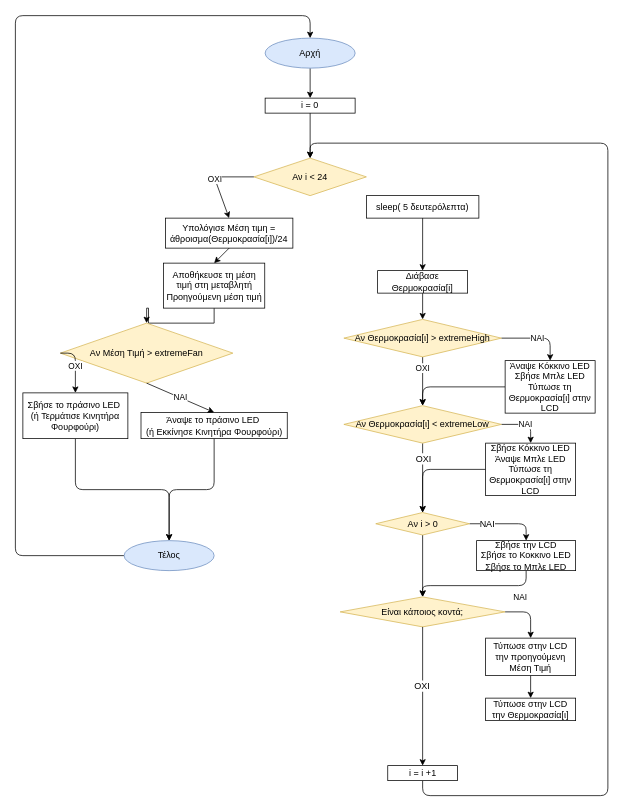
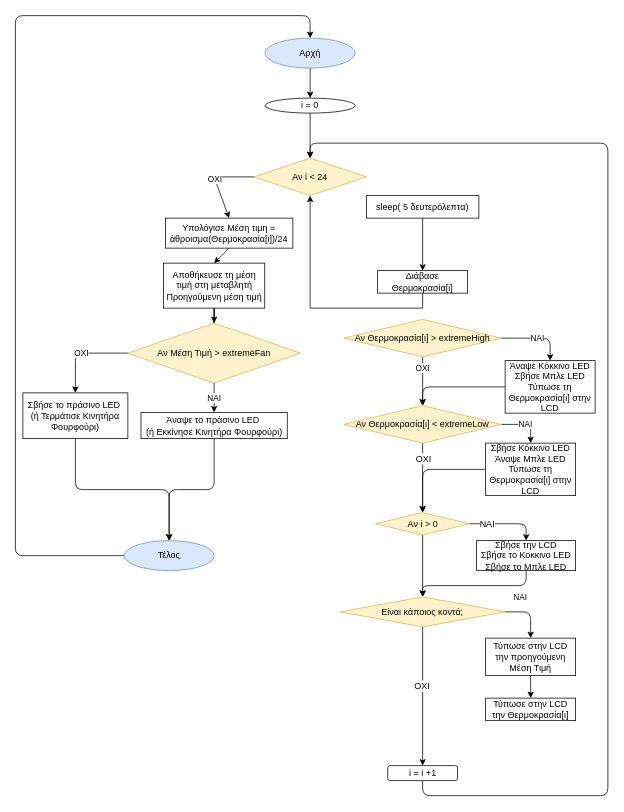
node "i = 0": shape rectangle -> ellipse
edge "Διάβασε Θερμοκρασία[i]" -> "Αν Θερμοκρασία[ι] > extremeHigh": now "Διάβασε Θερμοκρασία[i]" -> "Αν i < 24"
node "Αν Μέση Τιμή > extremeFan": moved (147, 353) -> (214, 353)
node "i = i +1": shape rectangle -> rounded rectangle
